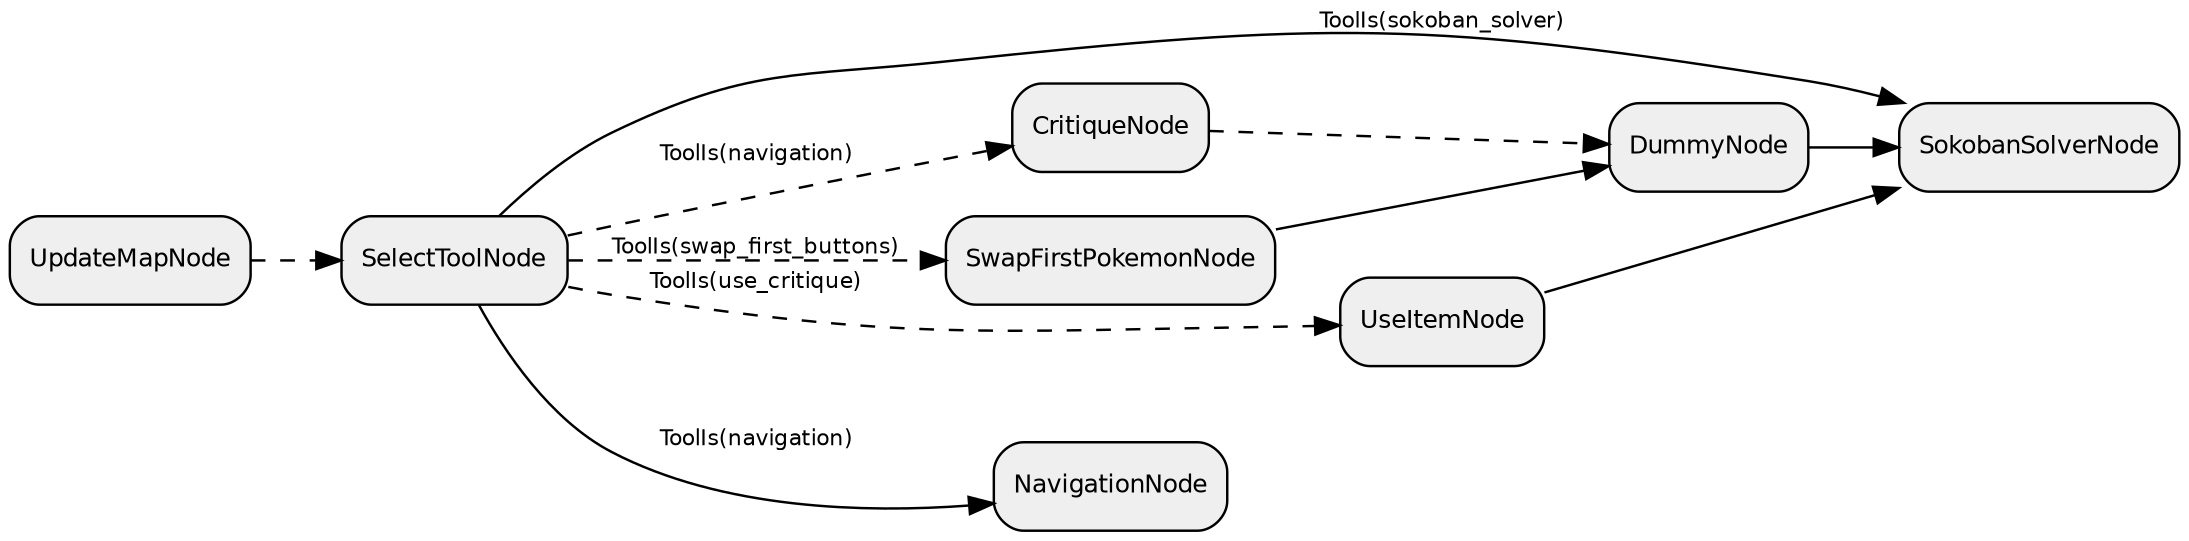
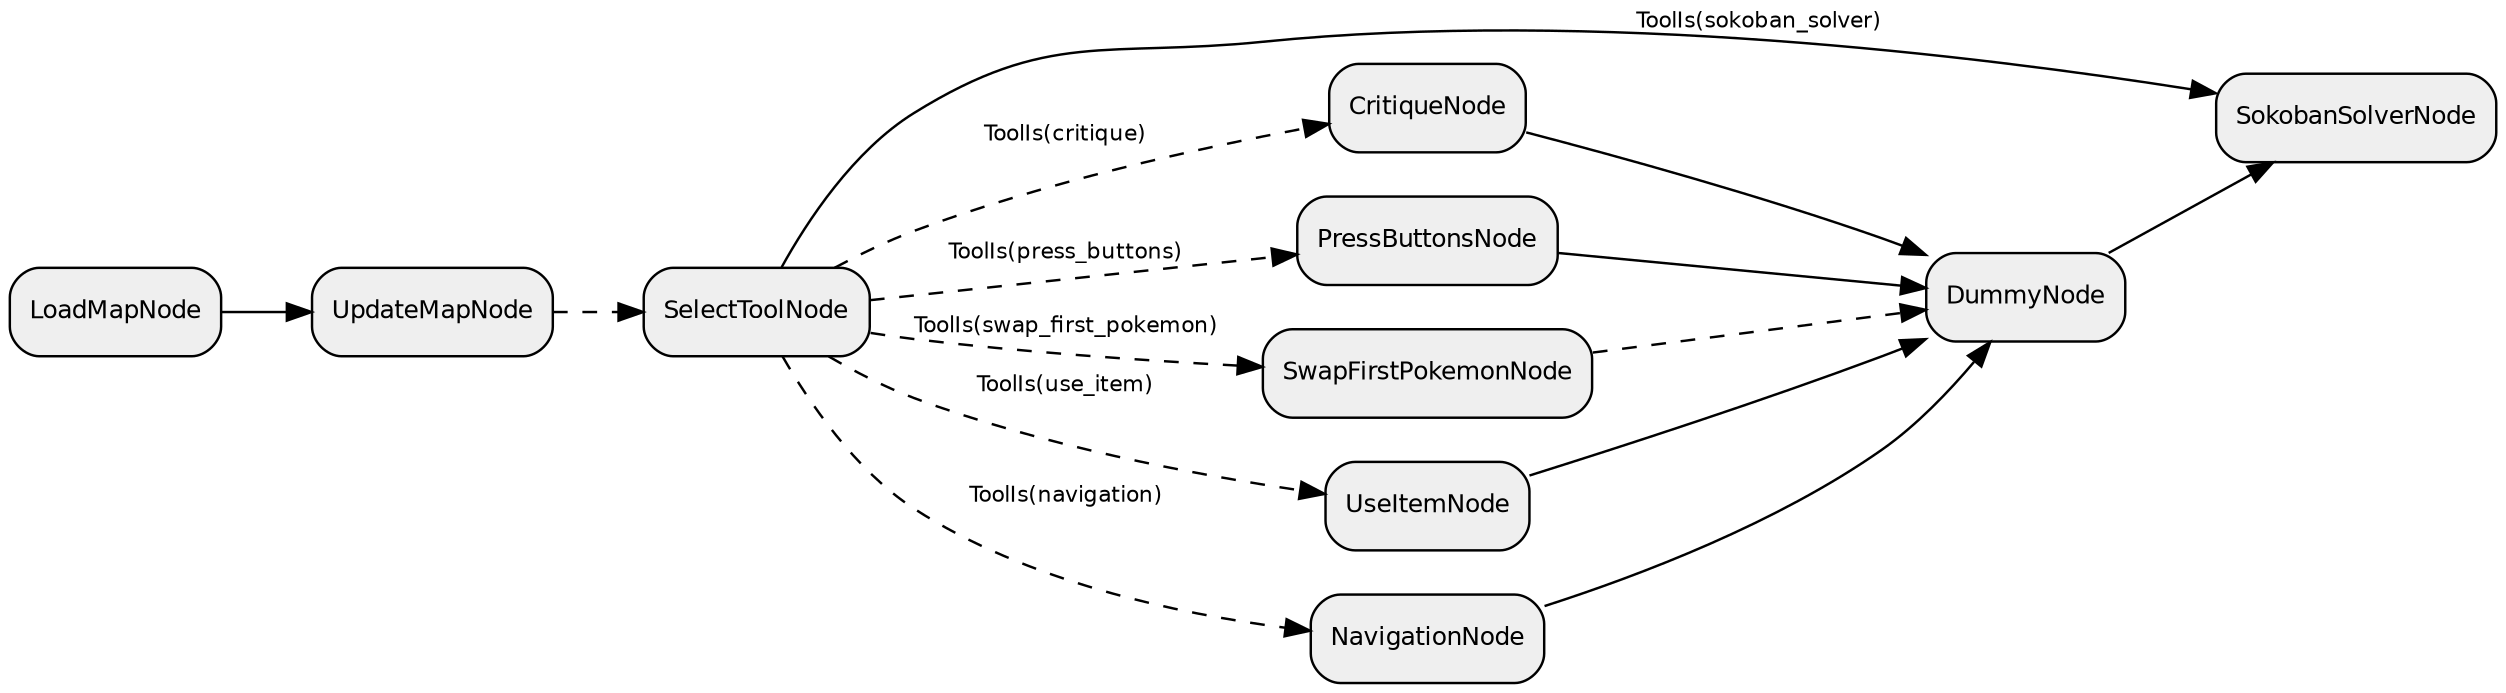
edge "CritiqueNode" -> "DummyNode": style dashed -> solid
edge "SelectToolNode" -> "CritiqueNode": label "ToolIs(navigation)" -> "ToolIs(critique)"
edge "SwapFirstPokemonNode" -> "DummyNode": style solid -> dashed
node "PressButtonsNode": added
edge "UseItemNode" -> "SokobanSolverNode": now "UseItemNode" -> "DummyNode"
edge "SelectToolNode" -> "SwapFirstPokemonNode": label "ToolIs(swap_first_buttons)" -> "ToolIs(swap_first_pokemon)"
edge "SelectToolNode" -> "UseItemNode": label "ToolIs(use_critique)" -> "ToolIs(use_item)"
node "LoadMapNode": added
edge "SelectToolNode" -> "NavigationNode": style solid -> dashed
edge "NavigationNode" -> "DummyNode": added
